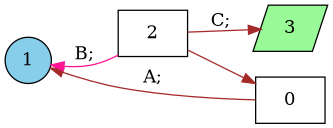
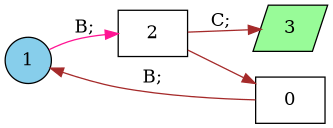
edge "2" -> "1": reversed
edge "0" -> "1": label "A;" -> "B;"
